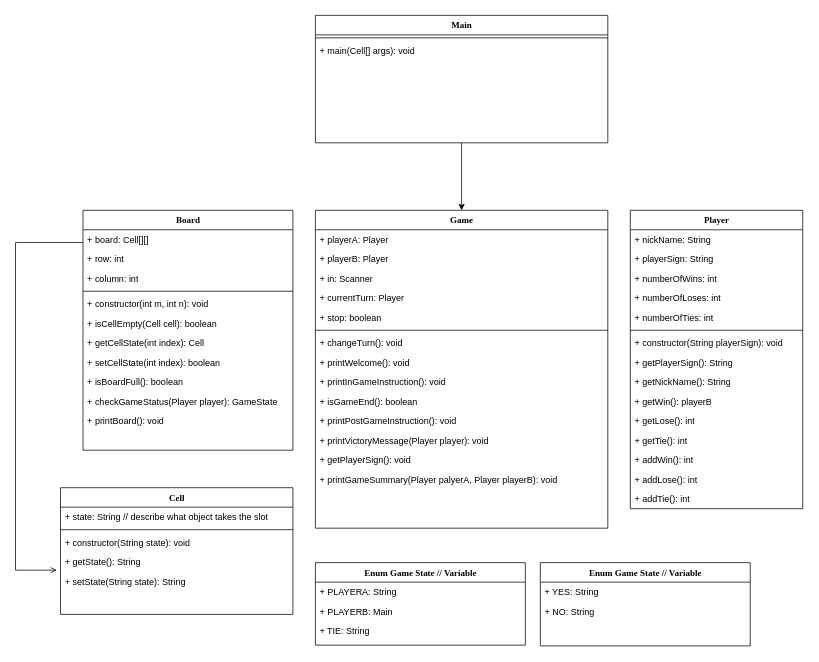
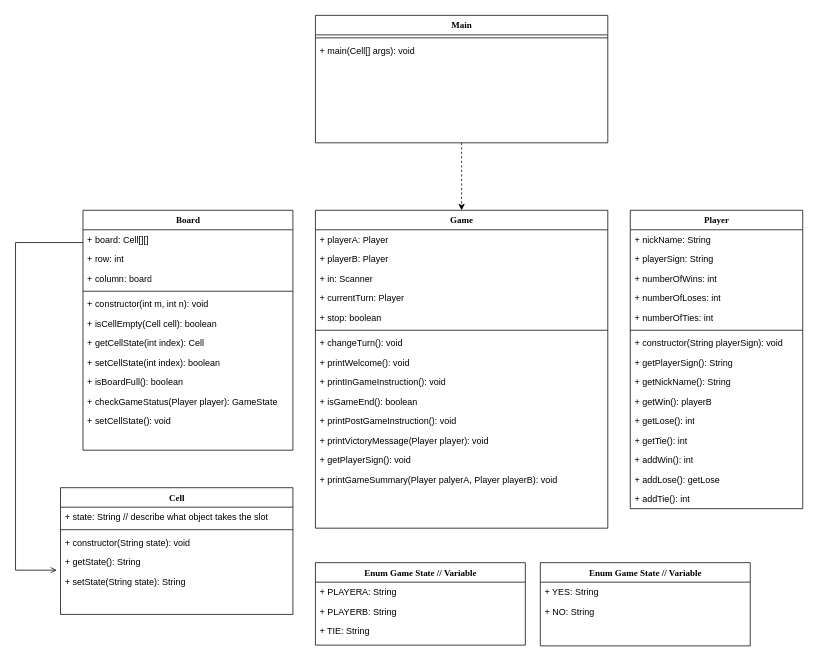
edge "Main" -> "Game": style solid -> dashed
node "+ column: int": label "+ column: int" -> "+ column: board"
node "+ printBoard(): void": label "+ printBoard(): void" -> "+ setCellState(): void"
node "+ addLose(): int": label "+ addLose(): int" -> "+ addLose(): getLose"
node "+ PLAYERB: Main": label "+ PLAYERB: Main" -> "+ PLAYERB: String"
